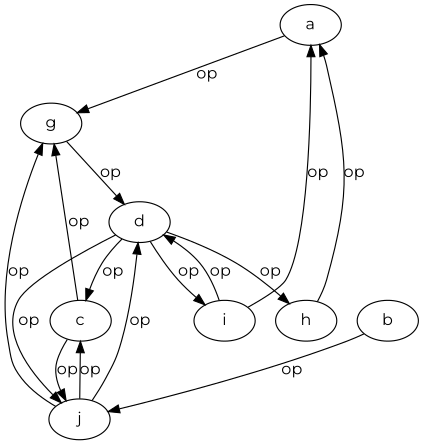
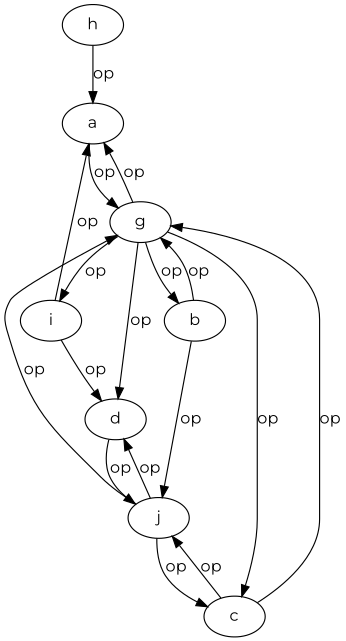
edge "g" -> "a": added, label "op"
edge "d" -> "h": removed, label "op"
edge "d" -> "c": now "g" -> "c"
edge "g" -> "b": added, label "op"
edge "d" -> "i": now "g" -> "i"
edge "b" -> "g": added, label "op"
